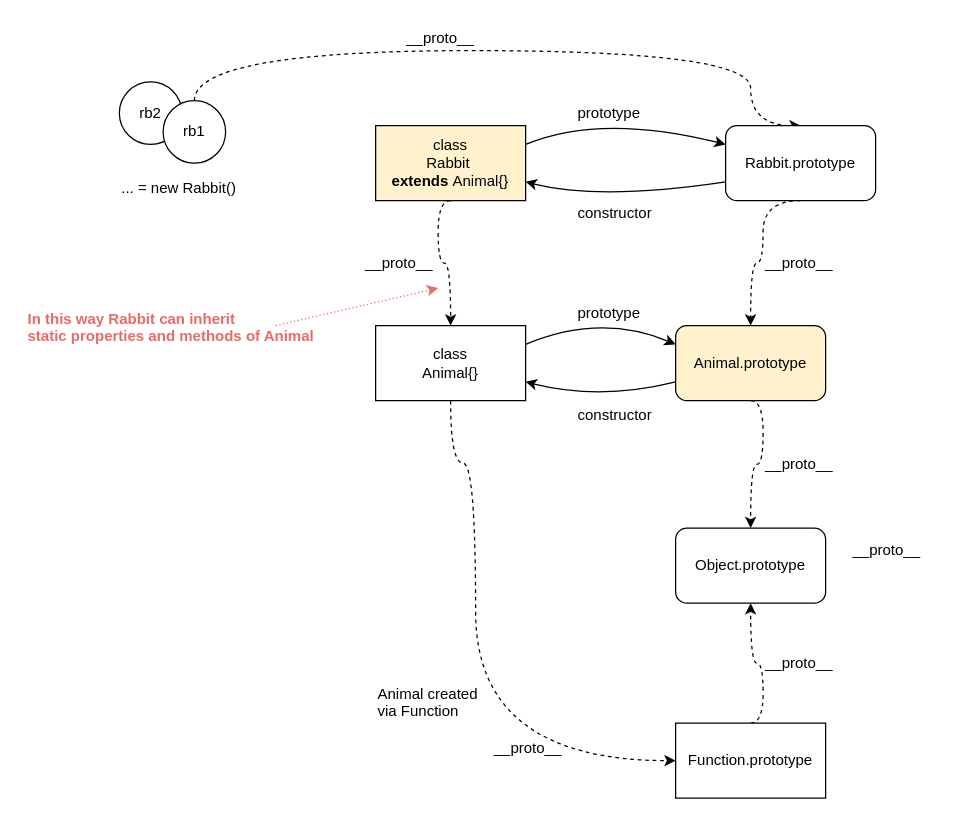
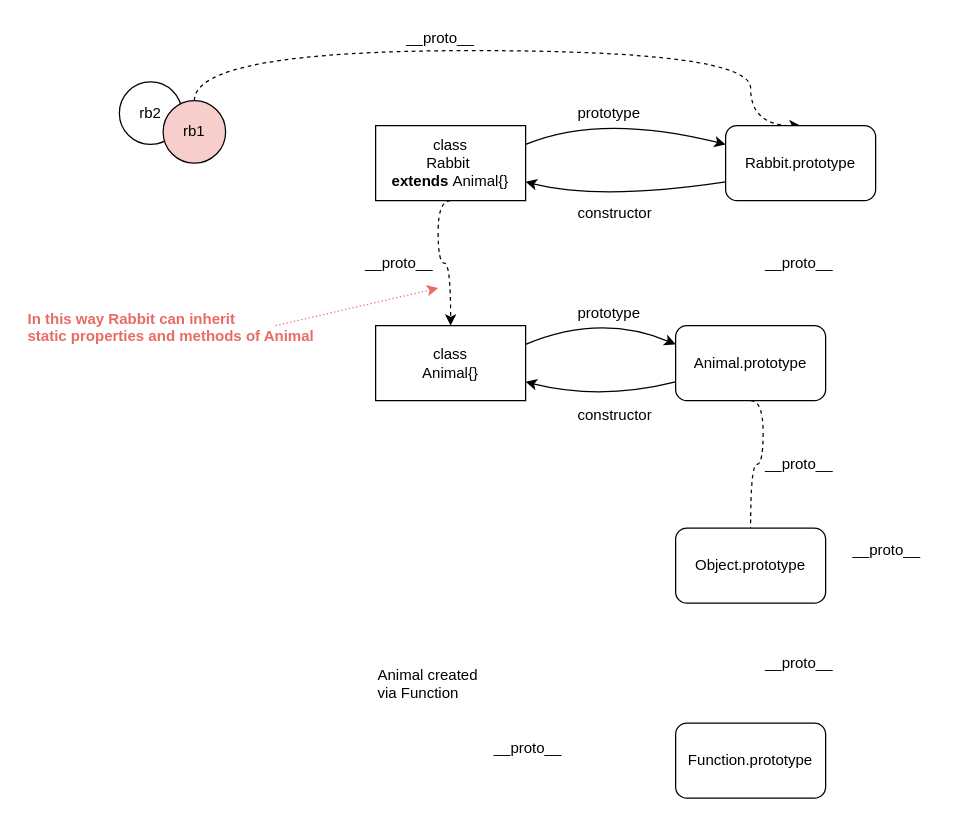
node "rb1": fillcolor #ffffff -> #f8cecc
node "class Rabbit extends Animal{}": fillcolor #fff2cc -> #ffffff
node "... = new Rabbit()": removed
edge "Rabbit.prototype" -> "Animal.prototype": removed
node "Animal.prototype": fillcolor #fff2cc -> #ffffff
edge "Animal.prototype" -> "Object.prototype": arrowhead classic -> none
edge "class Animal{}" -> "Function.prototype": removed
edge "Function.prototype" -> "Object.prototype": removed
node "Animal created via Function": moved (438, 701) -> (438, 682)
node "Function.prototype": shape rectangle -> rounded rectangle
